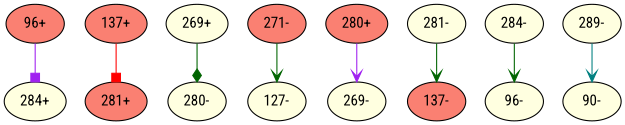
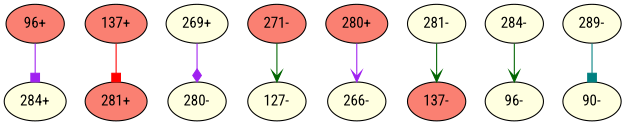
edge "269+" -> "280-": color darkgreen -> purple
edge "289-" -> "90-": arrowhead vee -> box
node "269-": label "269-" -> "266-"
